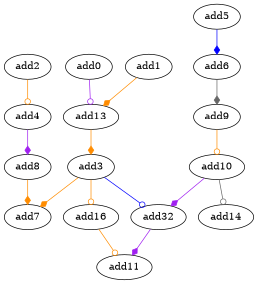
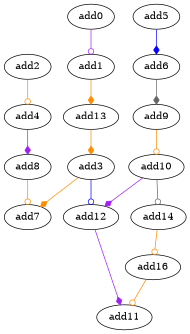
edge "add0" -> "add13": now "add0" -> "add1"
edge "add8" -> "add7": arrowhead diamond -> odot
edge "add3" -> "add16": now "add14" -> "add16"
node "add32": label "add32" -> "add12"
